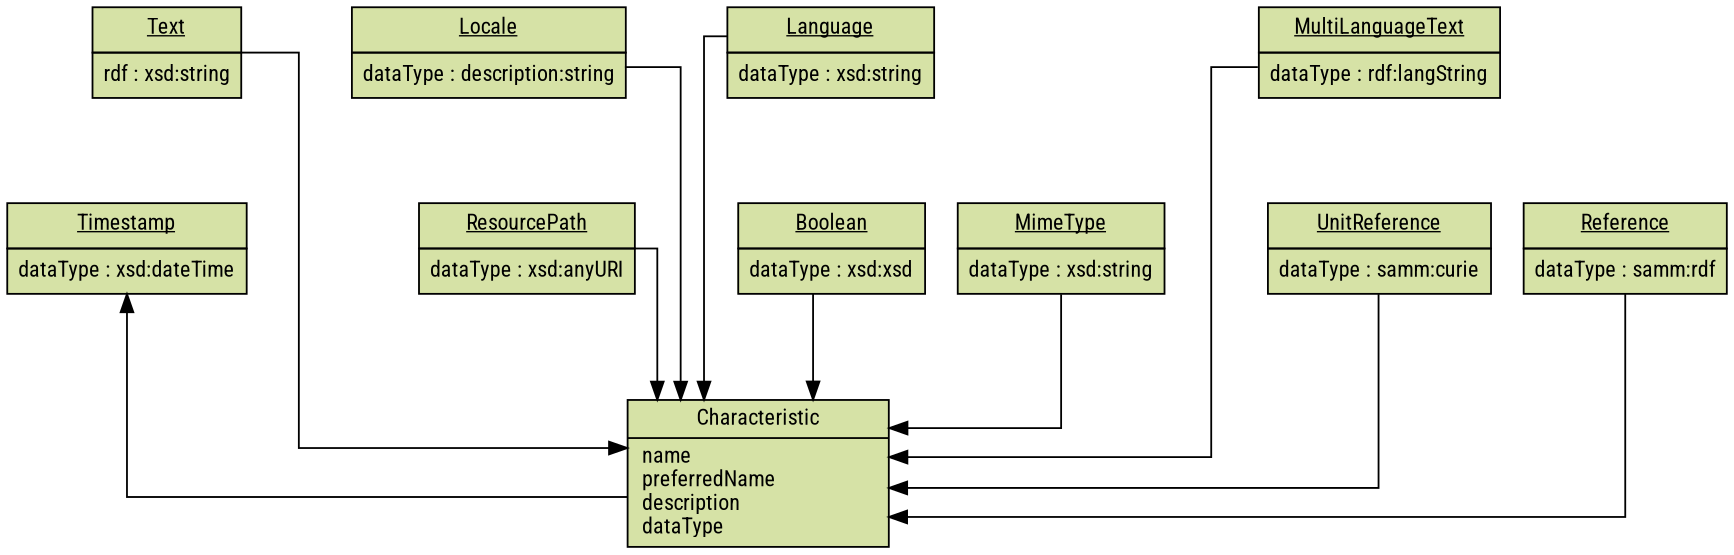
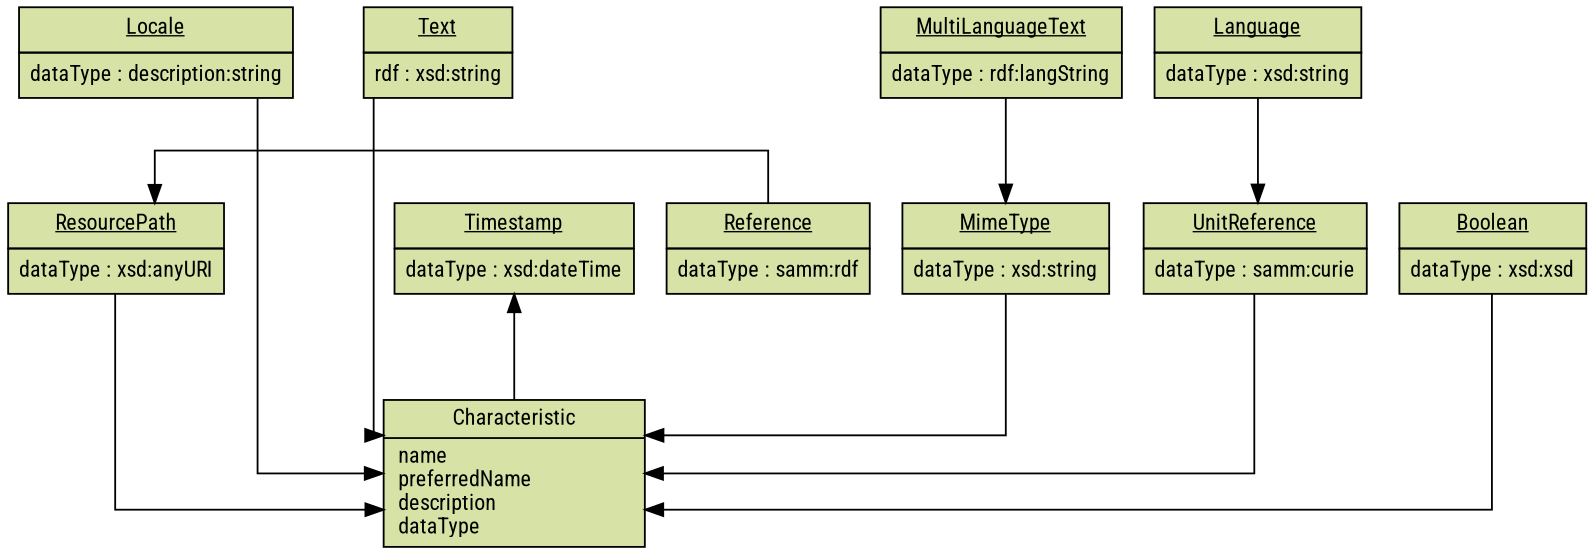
edge "Language" -> "Characteristic": now "Language" -> "UnitReference"
edge "MultiLanguageText" -> "Characteristic": now "MultiLanguageText" -> "MimeType"
edge "Reference" -> "Characteristic": now "Reference" -> "ResourcePath"
